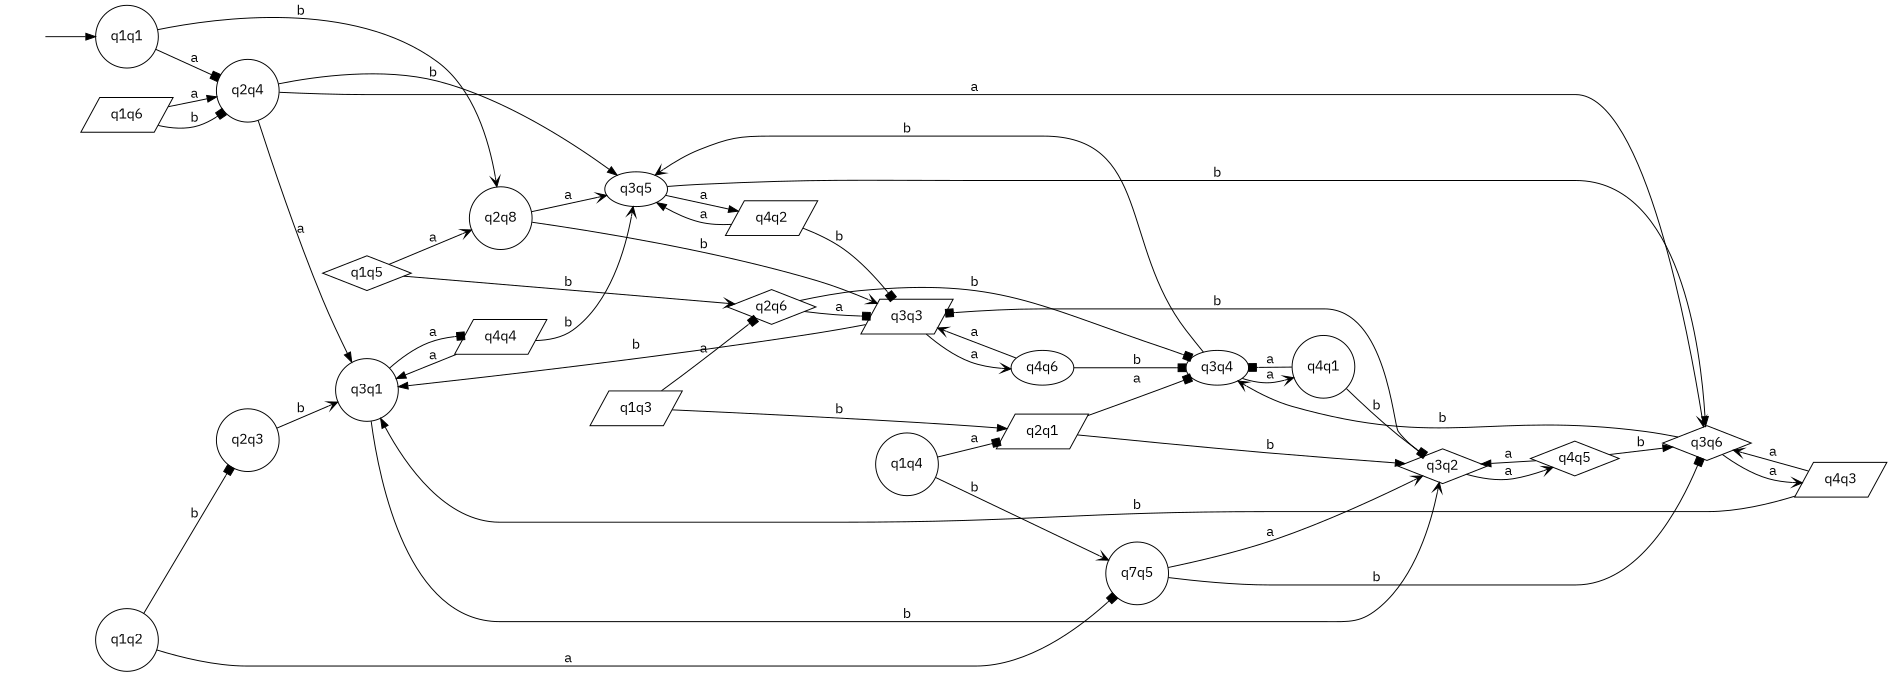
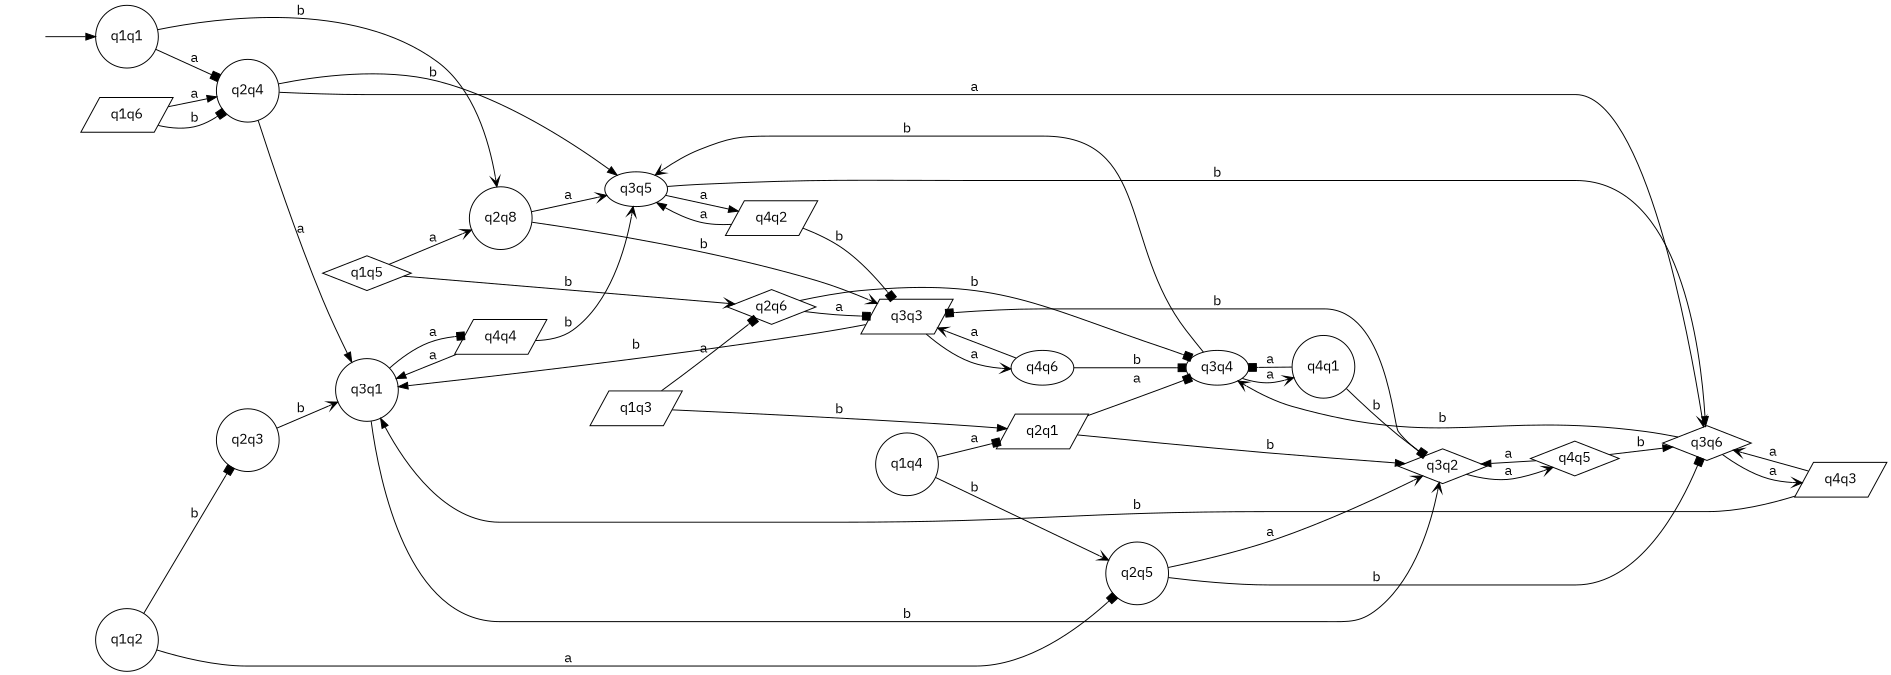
node "q7q5": label "q7q5" -> "q2q5"
